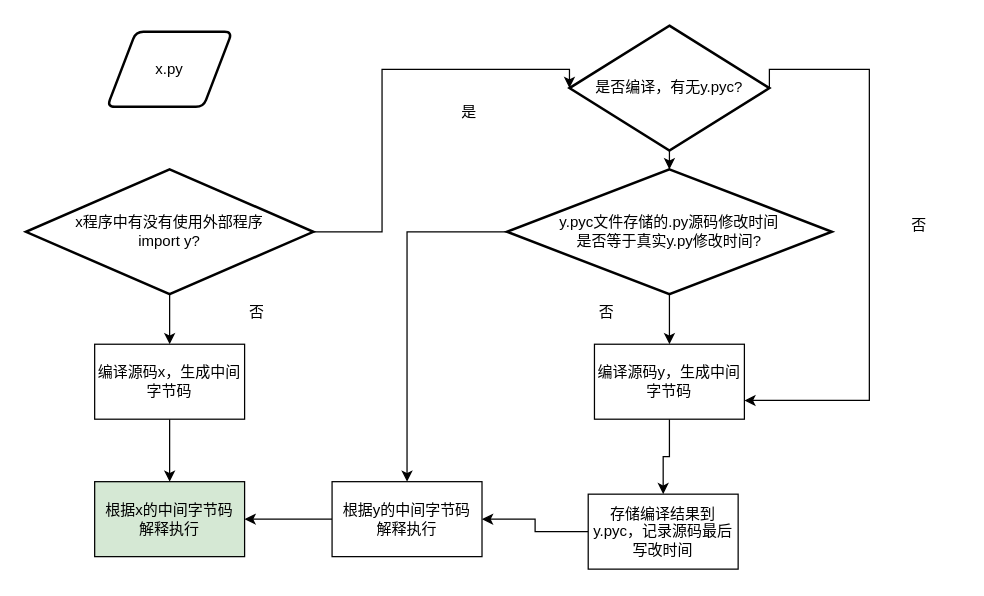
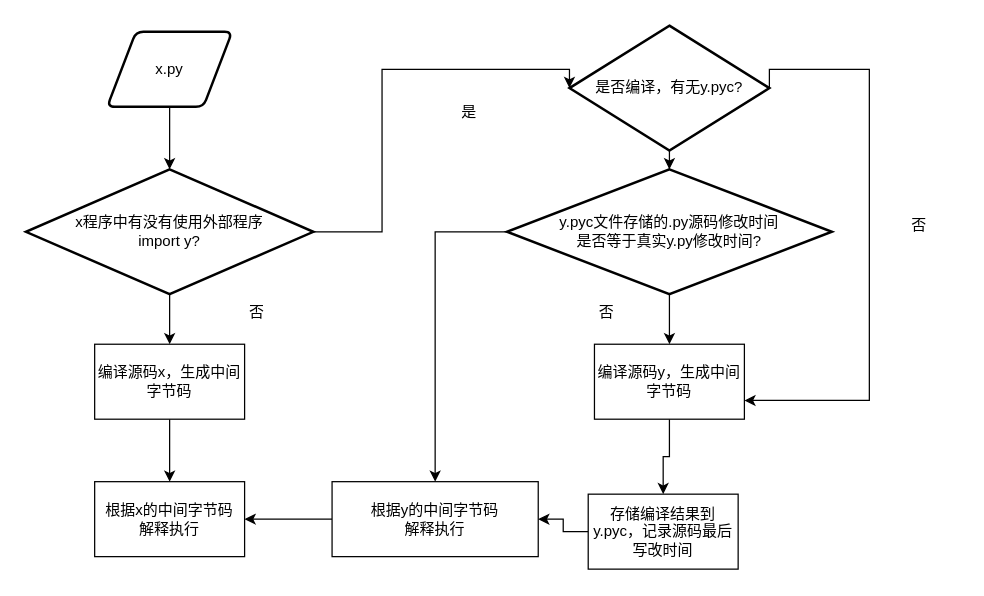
edge "x.py" -> "x程序中有没有使用外部程序 import y?": added
node "根据x的中间字节码 解释执行": fillcolor #d5e8d4 -> #ffffff
node "根据y的中间字节码 解释执行": size 150x75 -> 206x75
